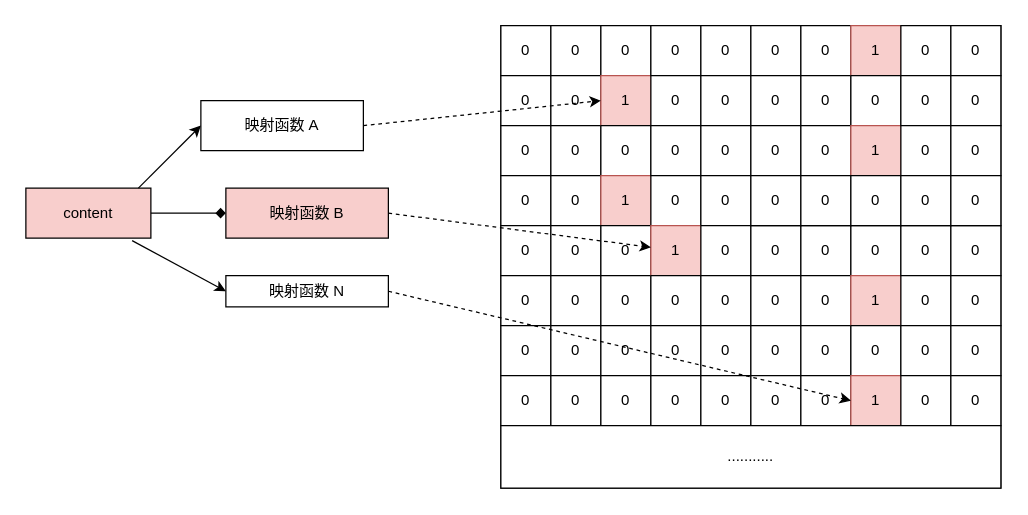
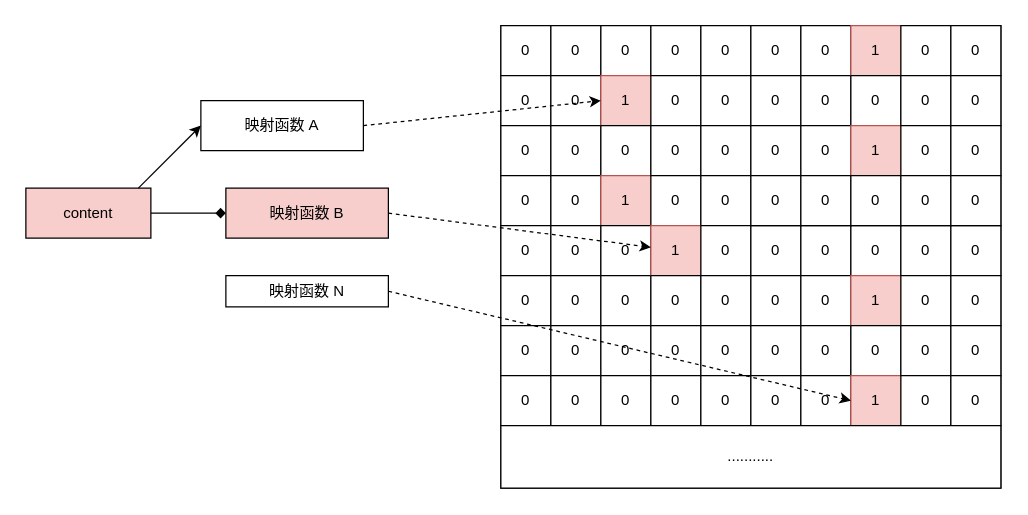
edge "content" -> "映射函数 N": removed
